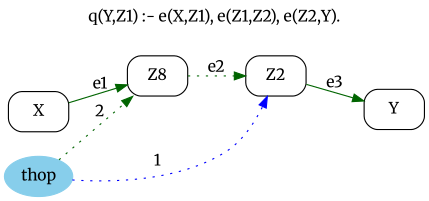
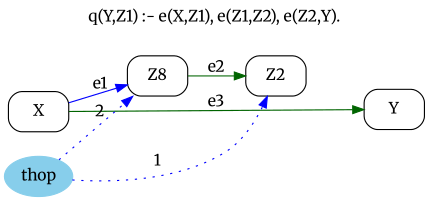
edge "Z8" -> "Z2": style dotted -> solid
edge "Z2" -> "Y": now "X" -> "Y"
edge "X" -> "Z8": color darkgreen -> blue
edge "thop" -> "Z8": color darkgreen -> blue
